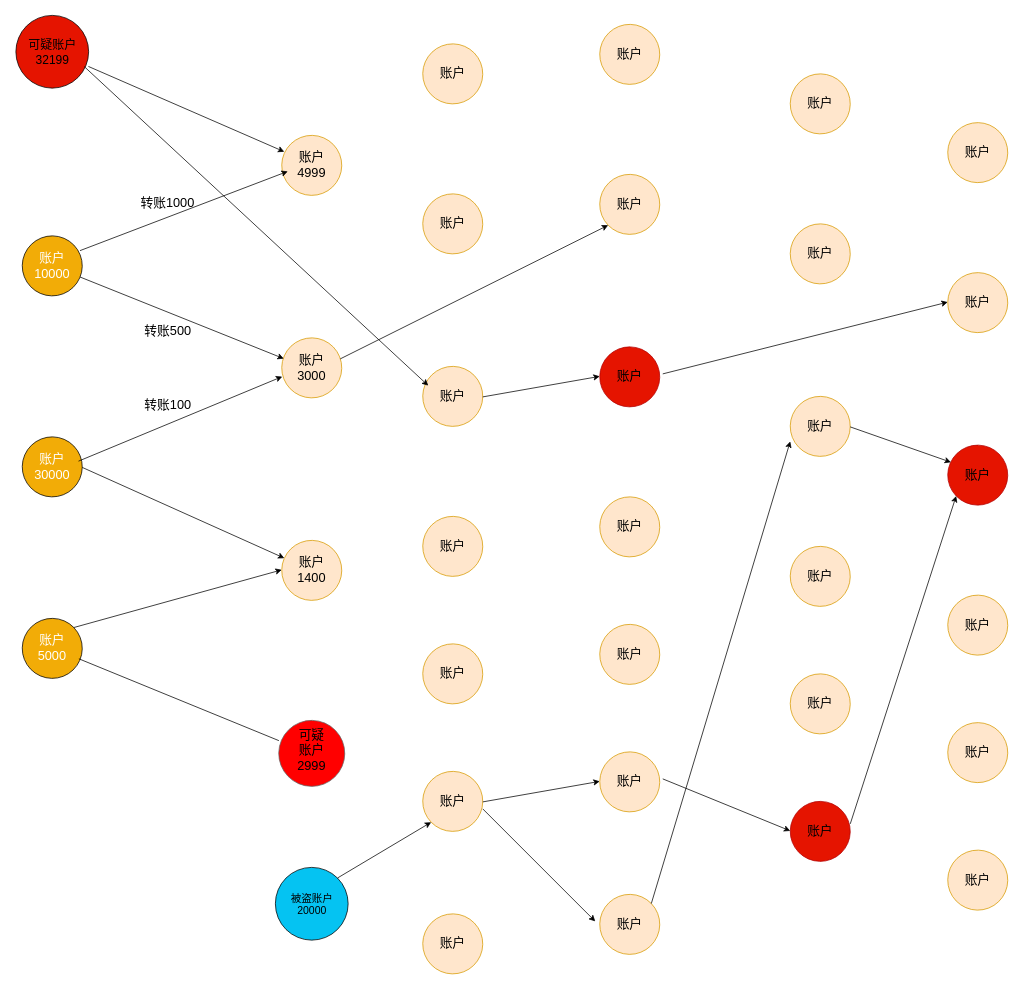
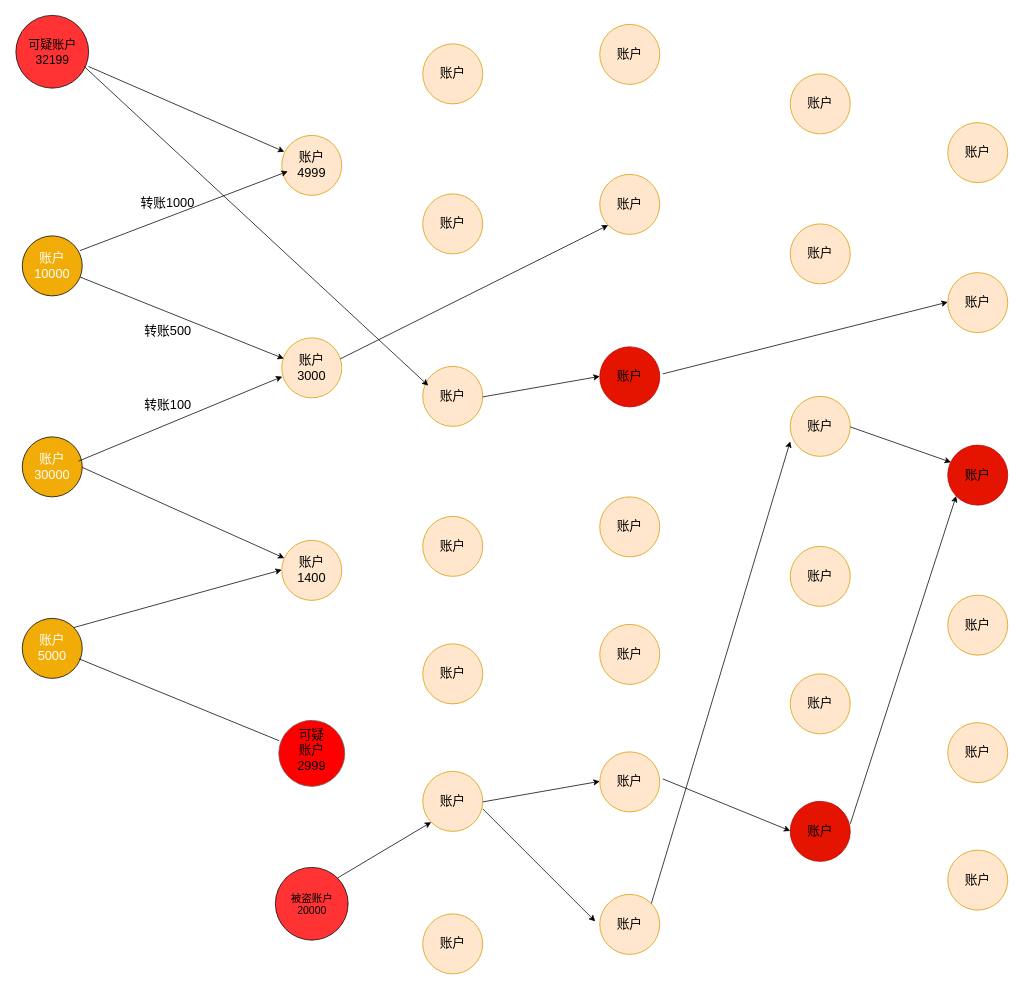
node "可疑账户 32199": fillcolor #e51400 -> #ff3333
node "被盗账户 20000": fillcolor #05c3f2 -> #ff3333
